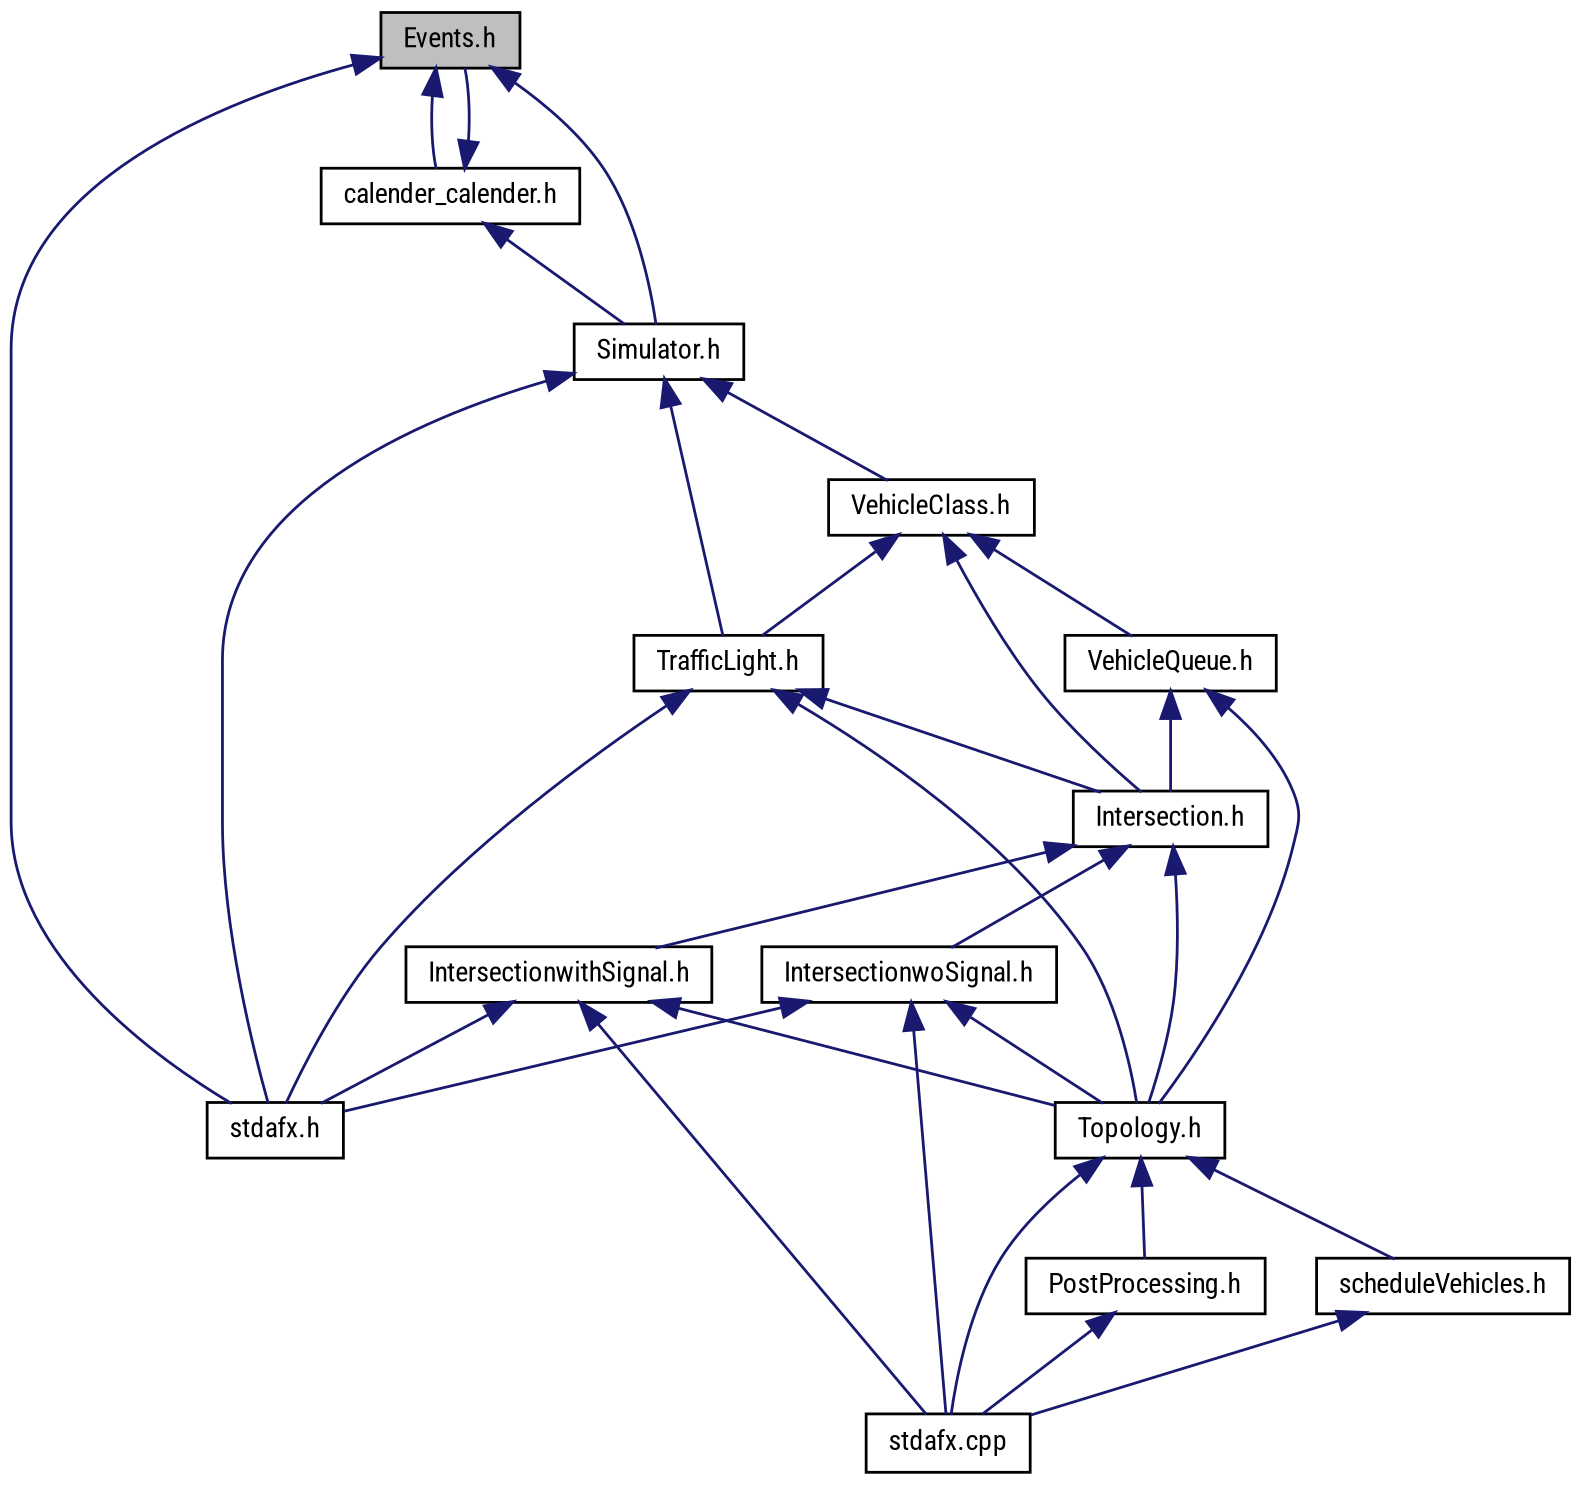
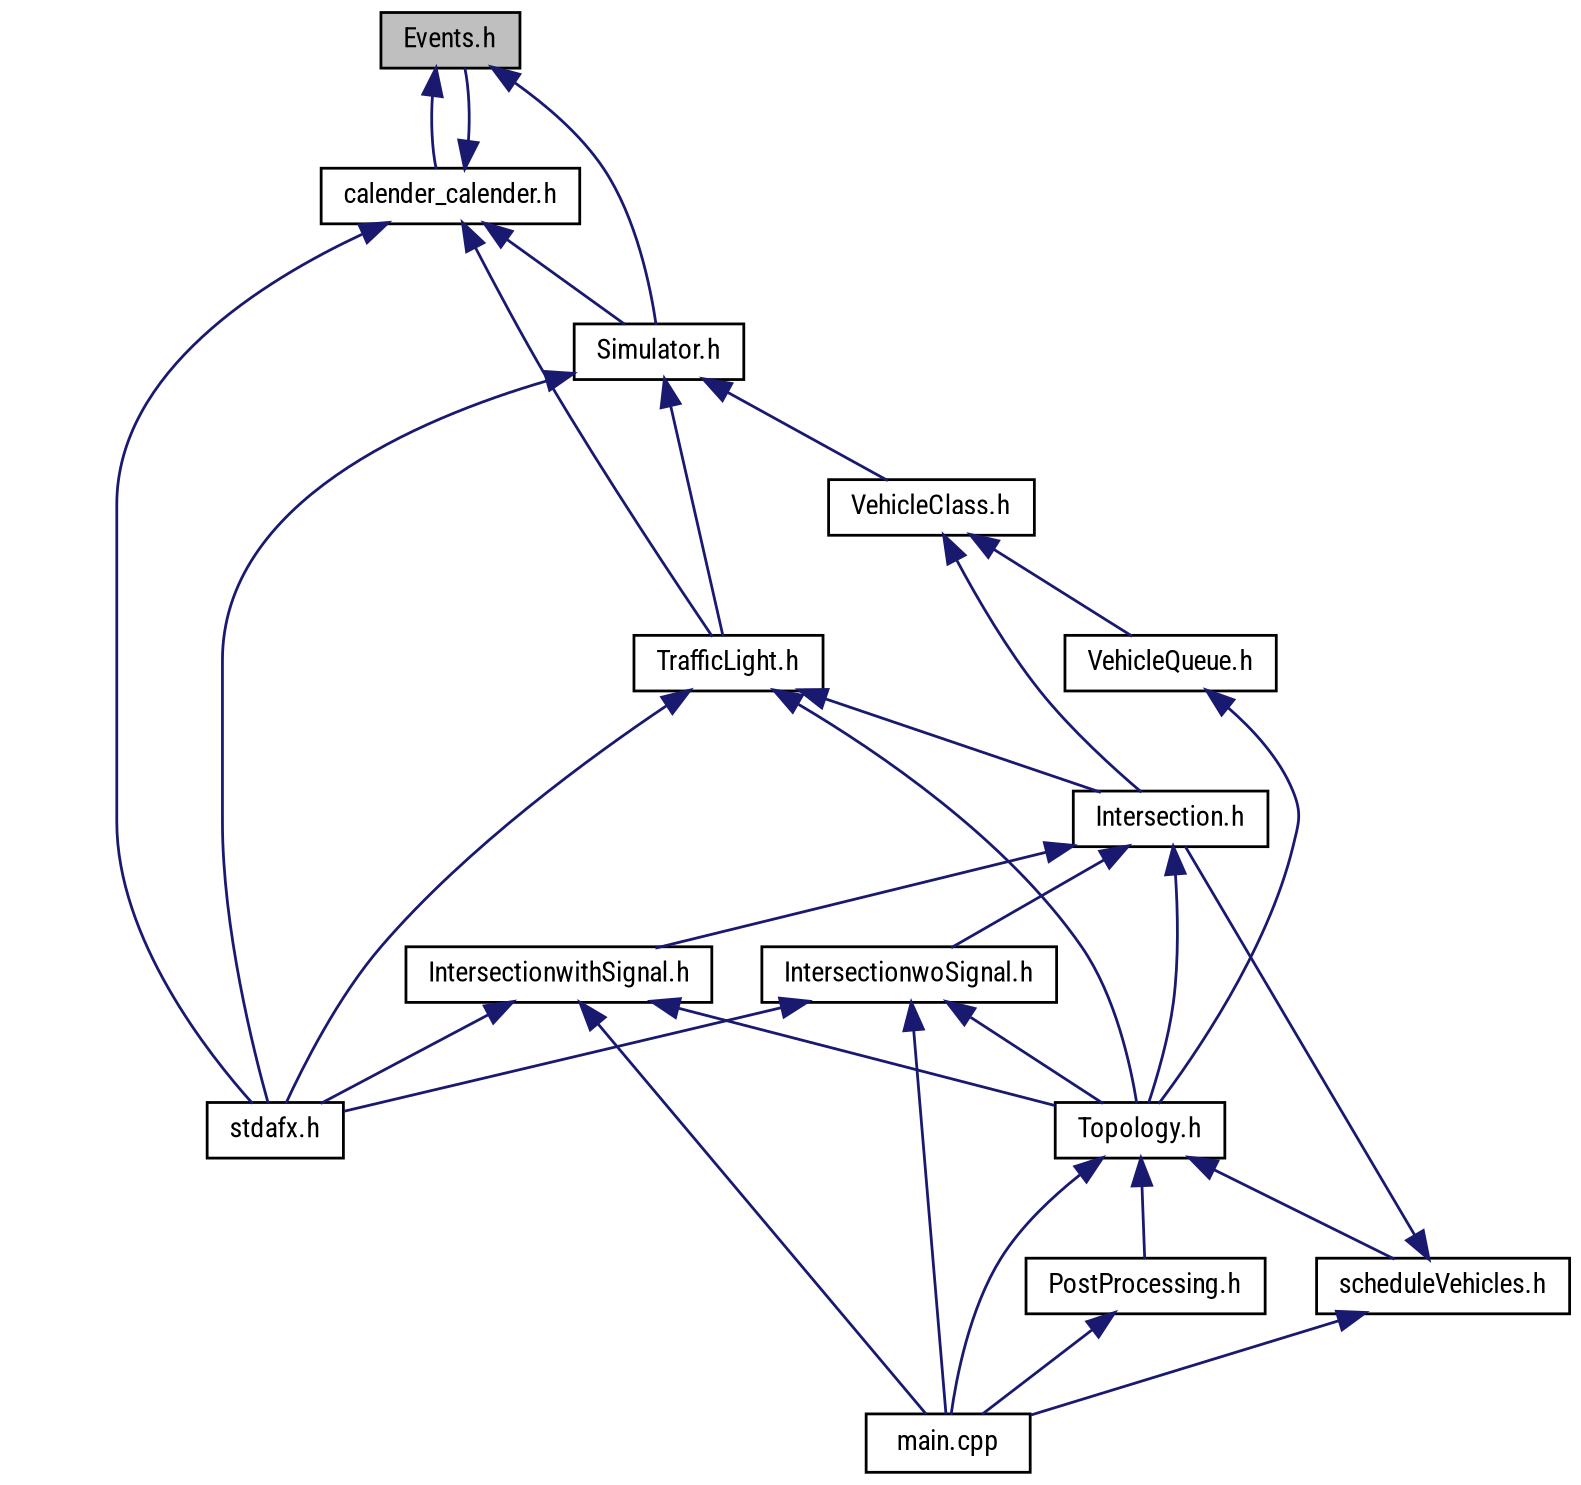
edge "stdafx.h" -> "Events.h": now "stdafx.h" -> "calender_calender.h"
edge "TrafficLight.h" -> "VehicleClass.h": now "TrafficLight.h" -> "calender_calender.h"
edge "Intersection.h" -> "VehicleQueue.h": now "Intersection.h" -> "scheduleVehicles.h"
node "stdafx.cpp": label "stdafx.cpp" -> "main.cpp"
